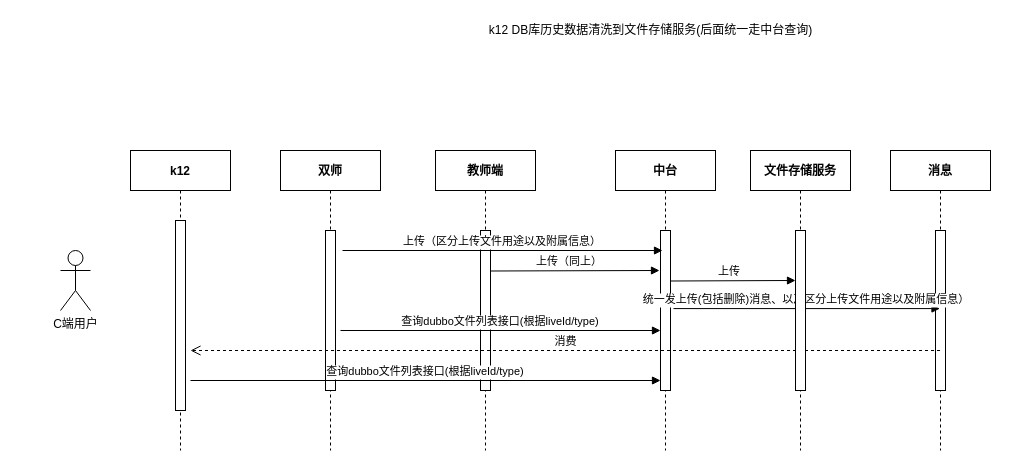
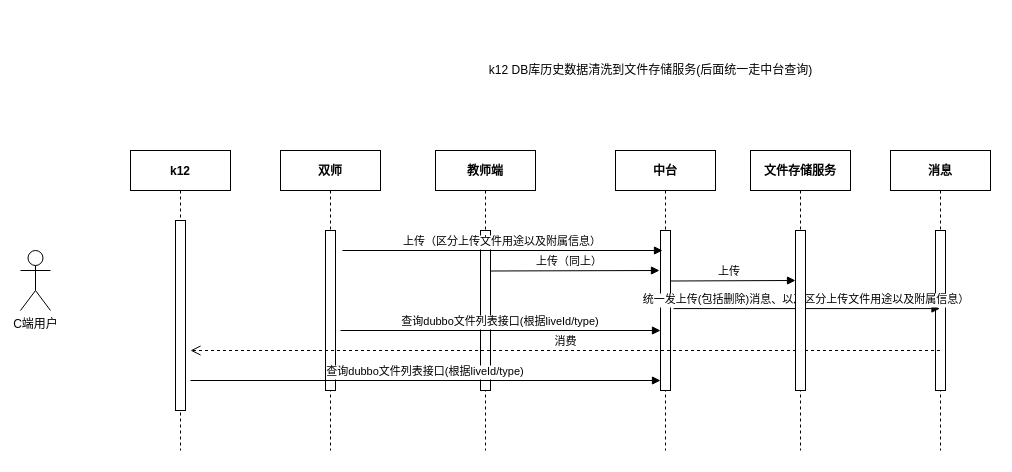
node "k12 DB库历史数据清洗到文件存储服务(后面统一走中台查询)": moved (651, 31) -> (651, 71)
node "C端用户": moved (76, 281) -> (36, 281)
